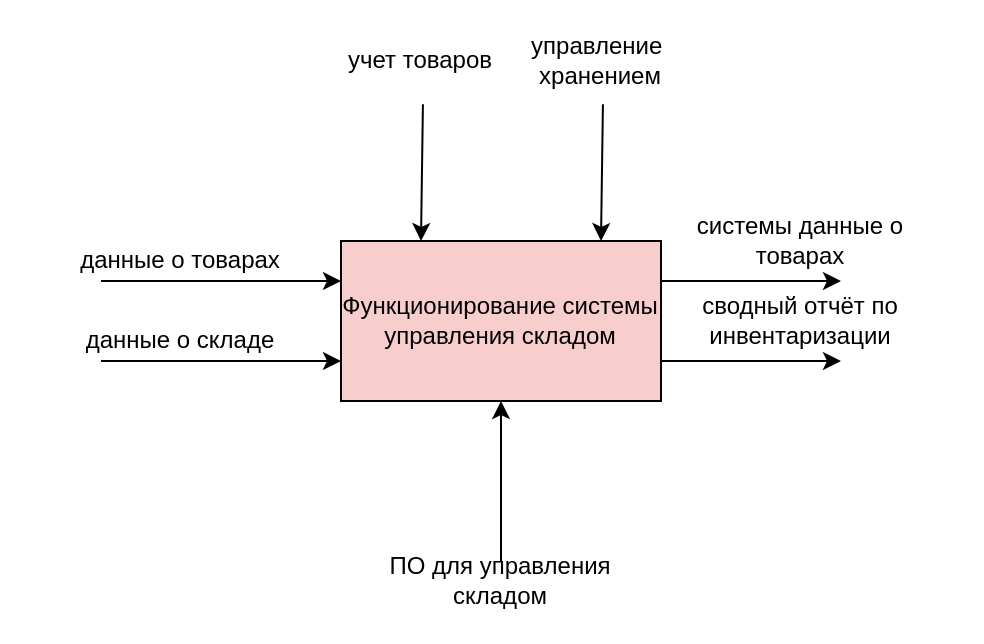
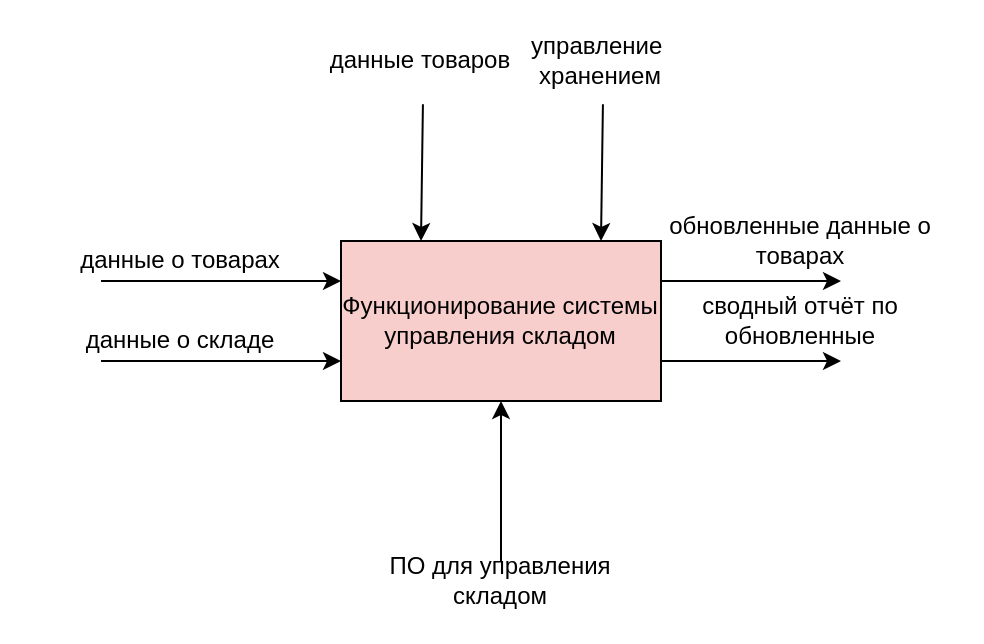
node "учет товаров": label "учет товаров" -> "данные товаров"
node "системы данные о товарах": label "системы данные о товарах" -> "обновленные данные о товарах"
node "сводный отчёт по инвентаризации": label "сводный отчёт по инвентаризации" -> "сводный отчёт по обновленные"
